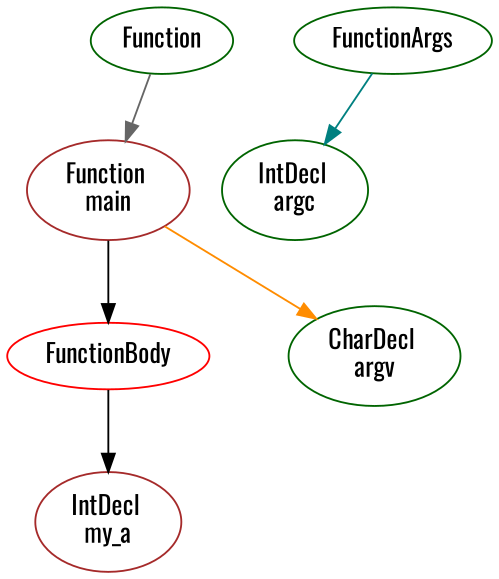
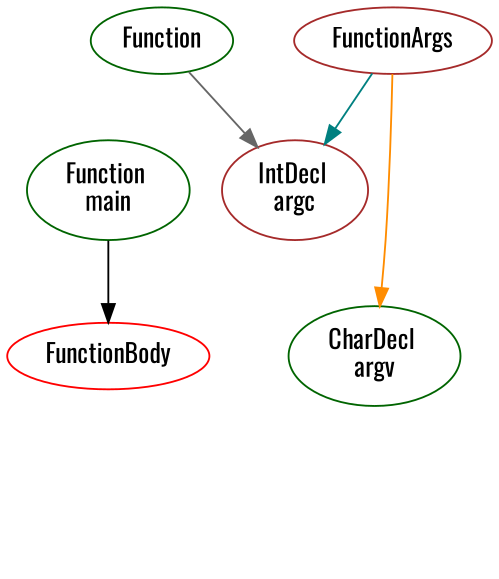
node "FunctionArgs": color darkgreen -> brown
edge "Function" -> "Function main": now "Function" -> "IntDecl argc"
node "Function main": color brown -> darkgreen
node "IntDecl argc": color darkgreen -> brown
edge "Function main" -> "CharDecl argv": now "FunctionArgs" -> "CharDecl argv"
node "IntDecl my_a": removed
